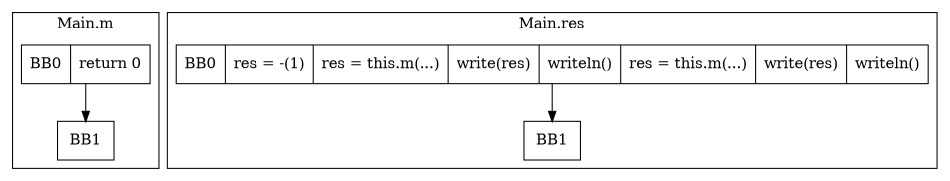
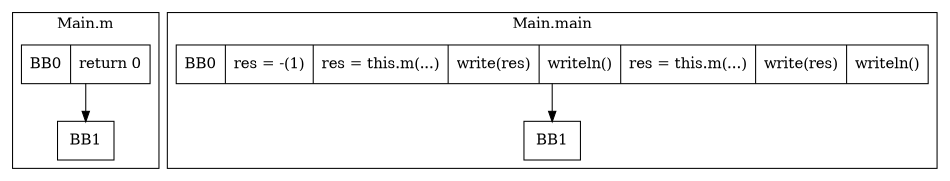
cluster "Main.res": label "Main.res" -> "Main.main"
